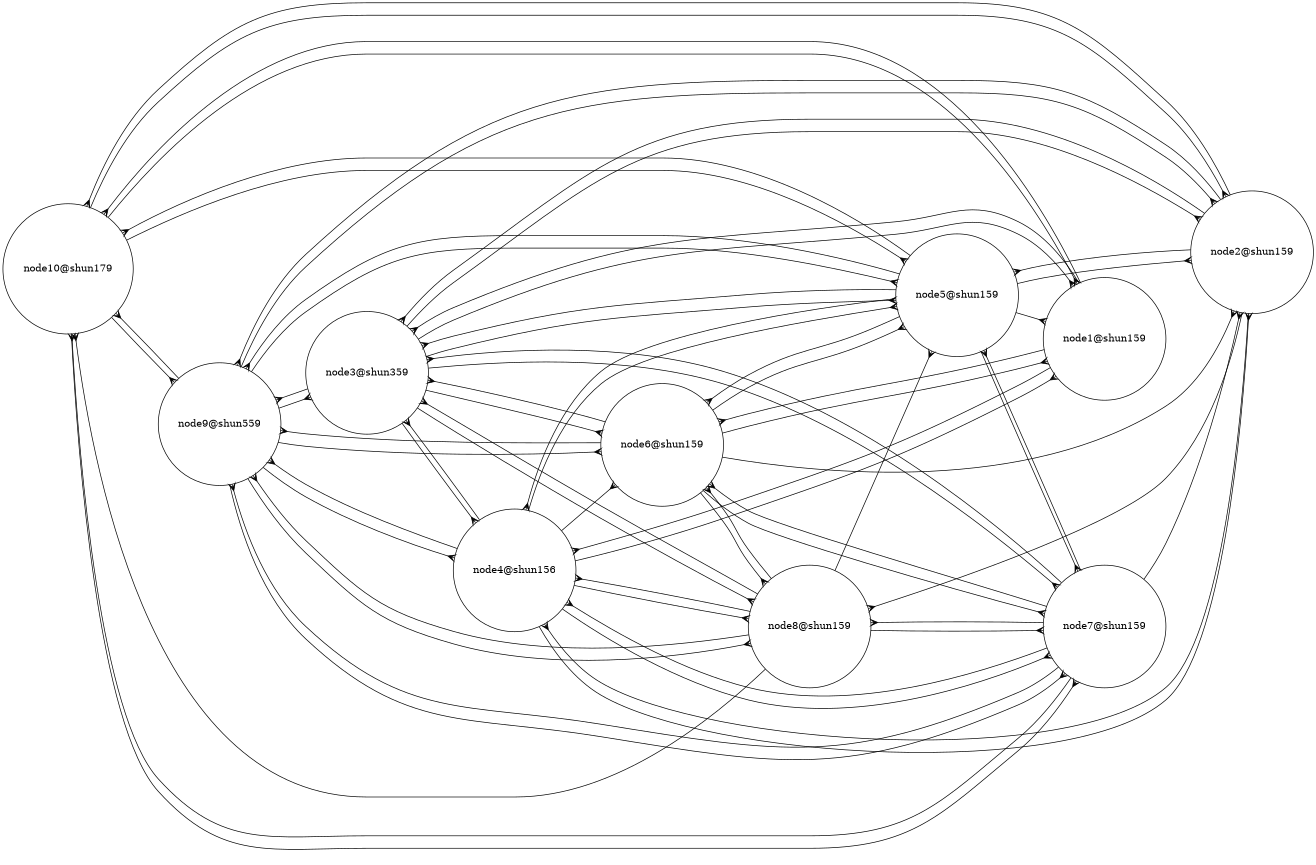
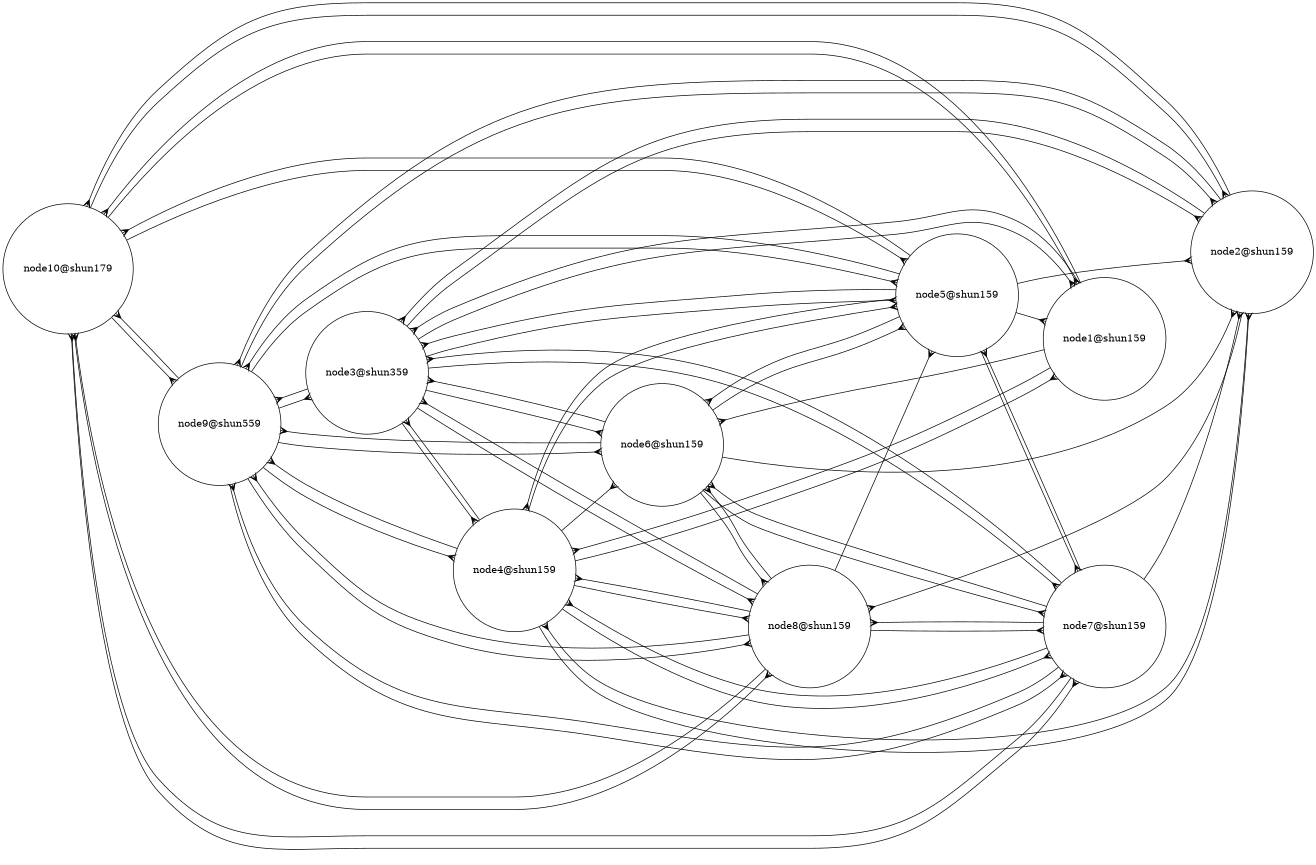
edge "node2@shun159" -> "node5@shun159": removed
edge "node6@shun159" -> "node1@shun159": removed
node "node4@shun156": label "node4@shun156" -> "node4@shun159"
edge "node10@shun179" -> "node8@shun159": added
